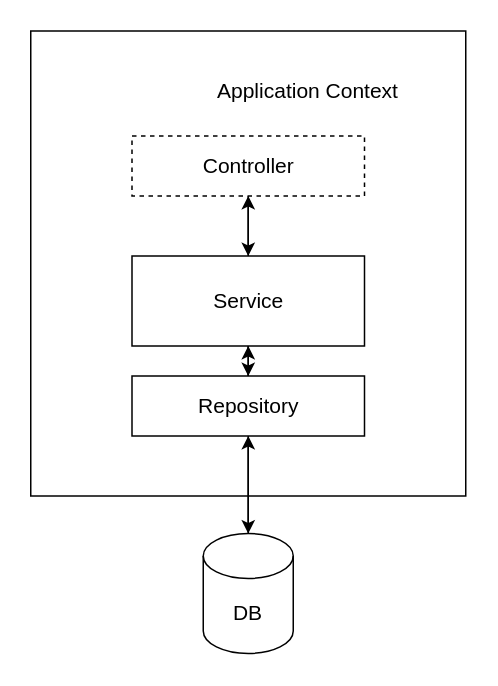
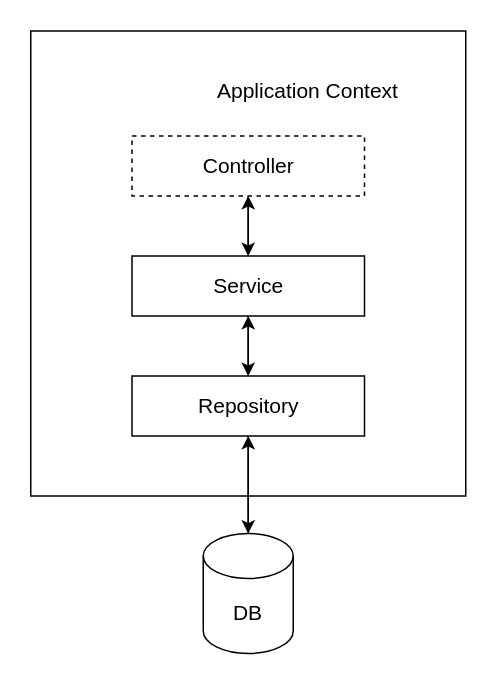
node "Service": size 233x90 -> 233x60
